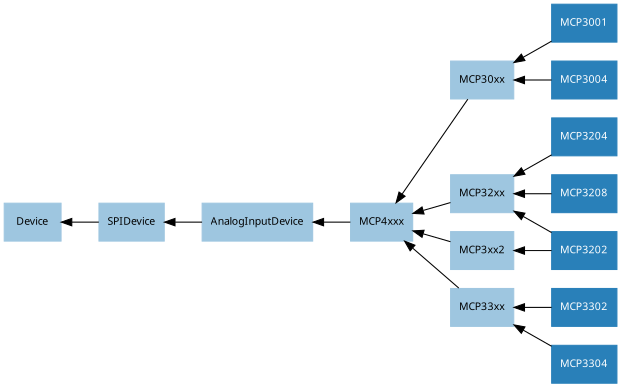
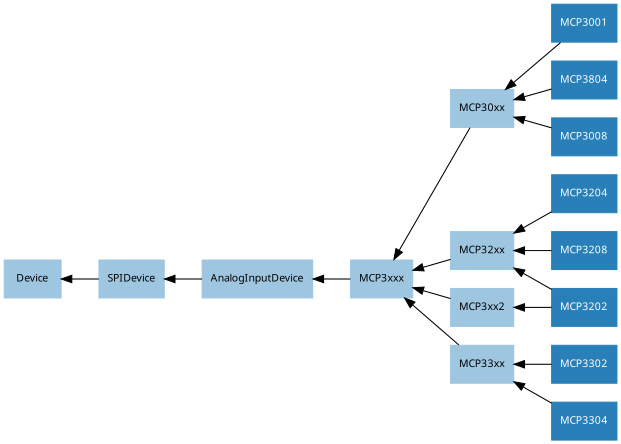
node "MCP3004": label "MCP3004" -> "MCP3804"
node "MCP3008": added
node "MCP4xxx": label "MCP4xxx" -> "MCP3xxx"
